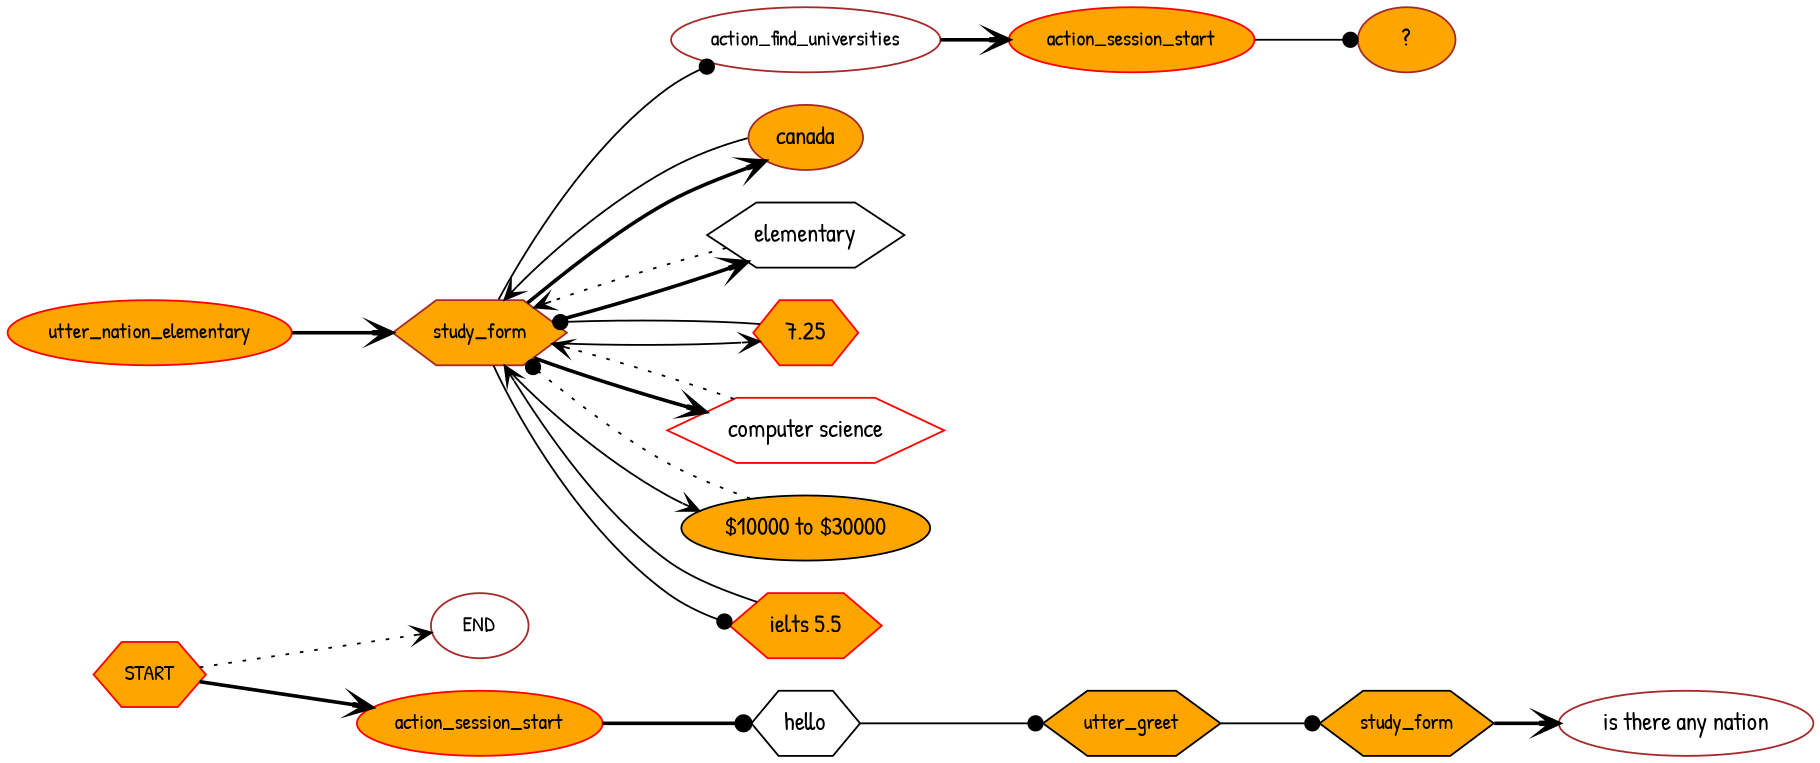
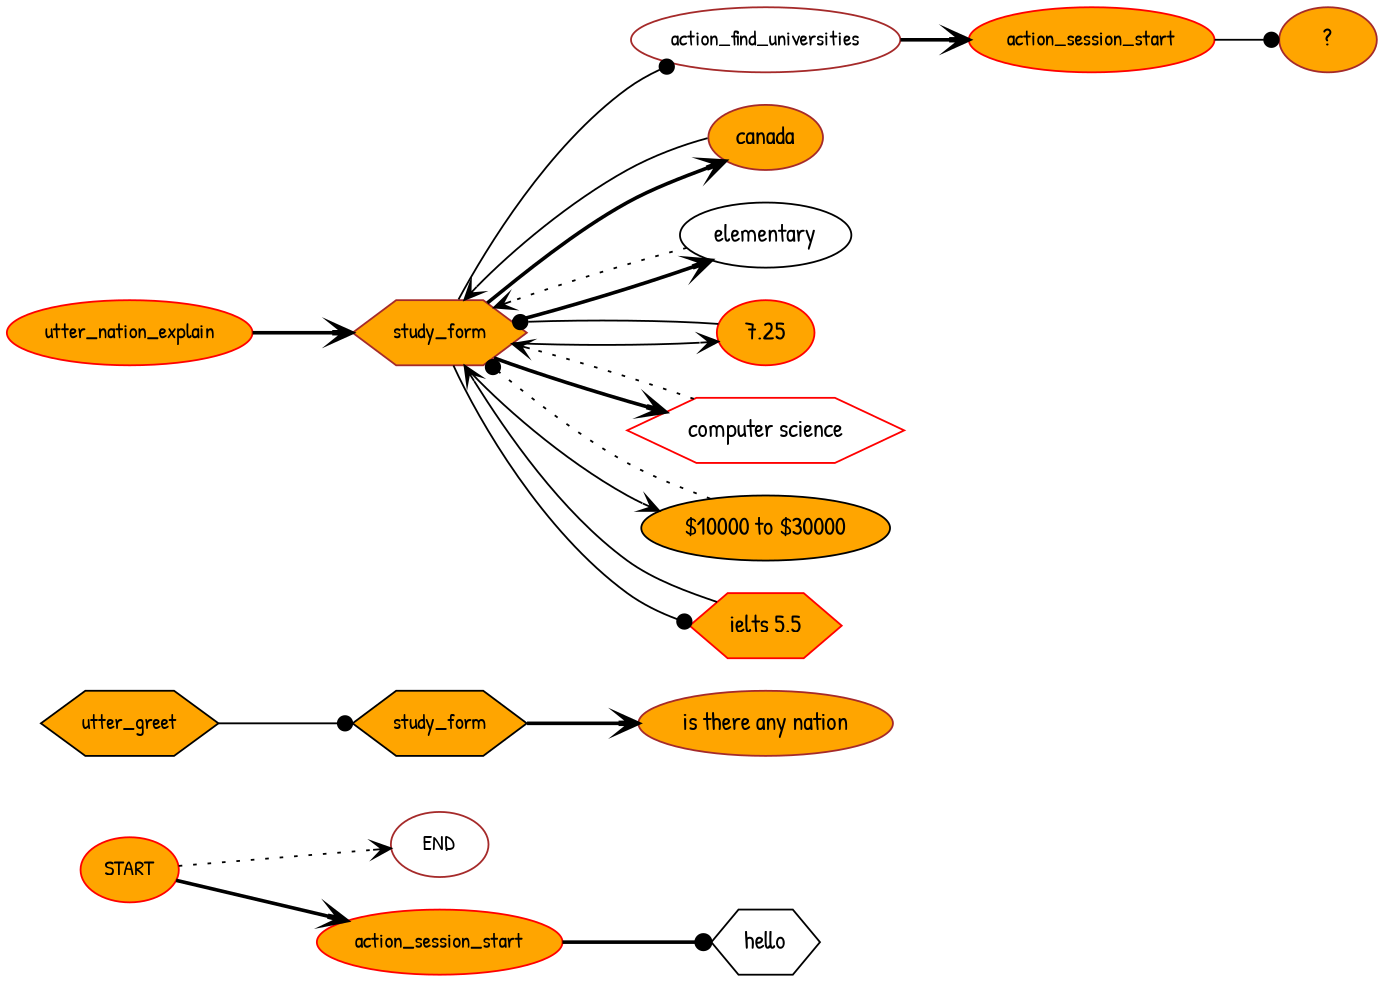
node "elementary": shape hexagon -> ellipse
node "utter_nation_elementary": label "utter_nation_elementary" -> "utter_nation_explain"
node "7.25": shape hexagon -> ellipse
node "START": shape hexagon -> ellipse
edge "hello" -> "utter_greet": removed
node "is there any nation": fillcolor white -> orange
